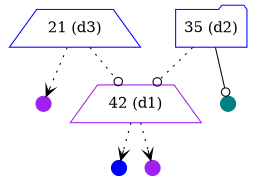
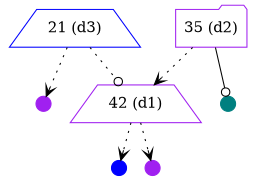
node "35 (d2)": color blue -> purple
edge "35 (d2)" -> "42 (d1)": arrowhead odot -> vee
